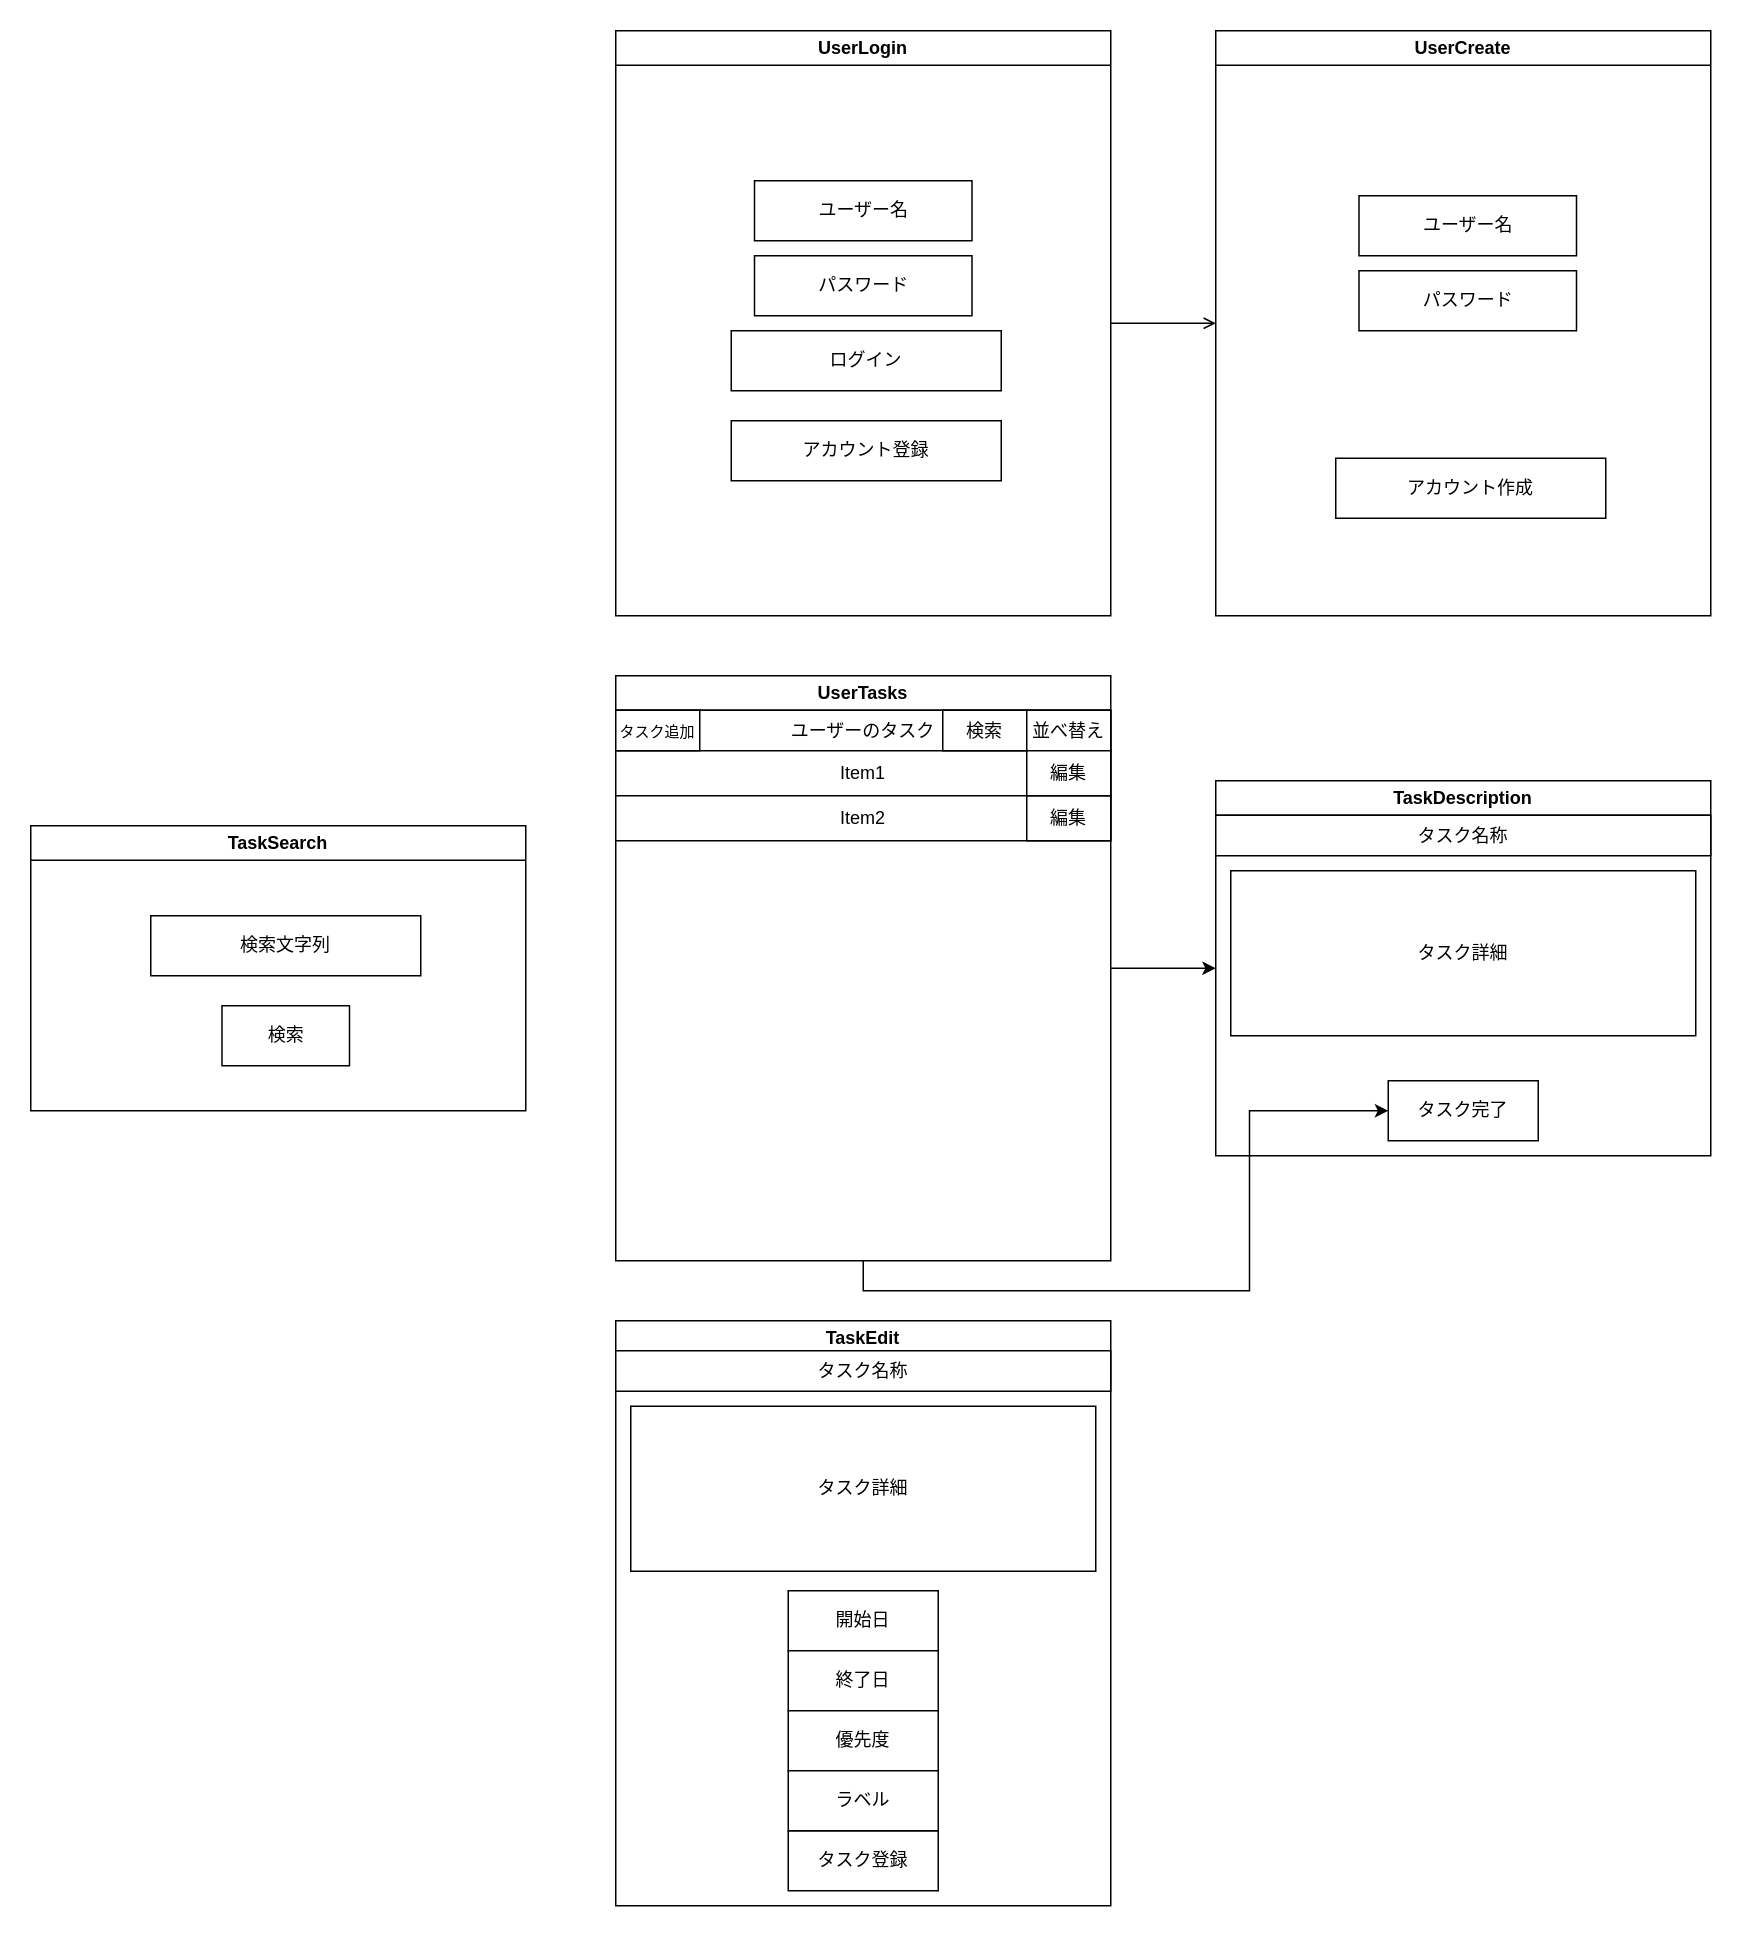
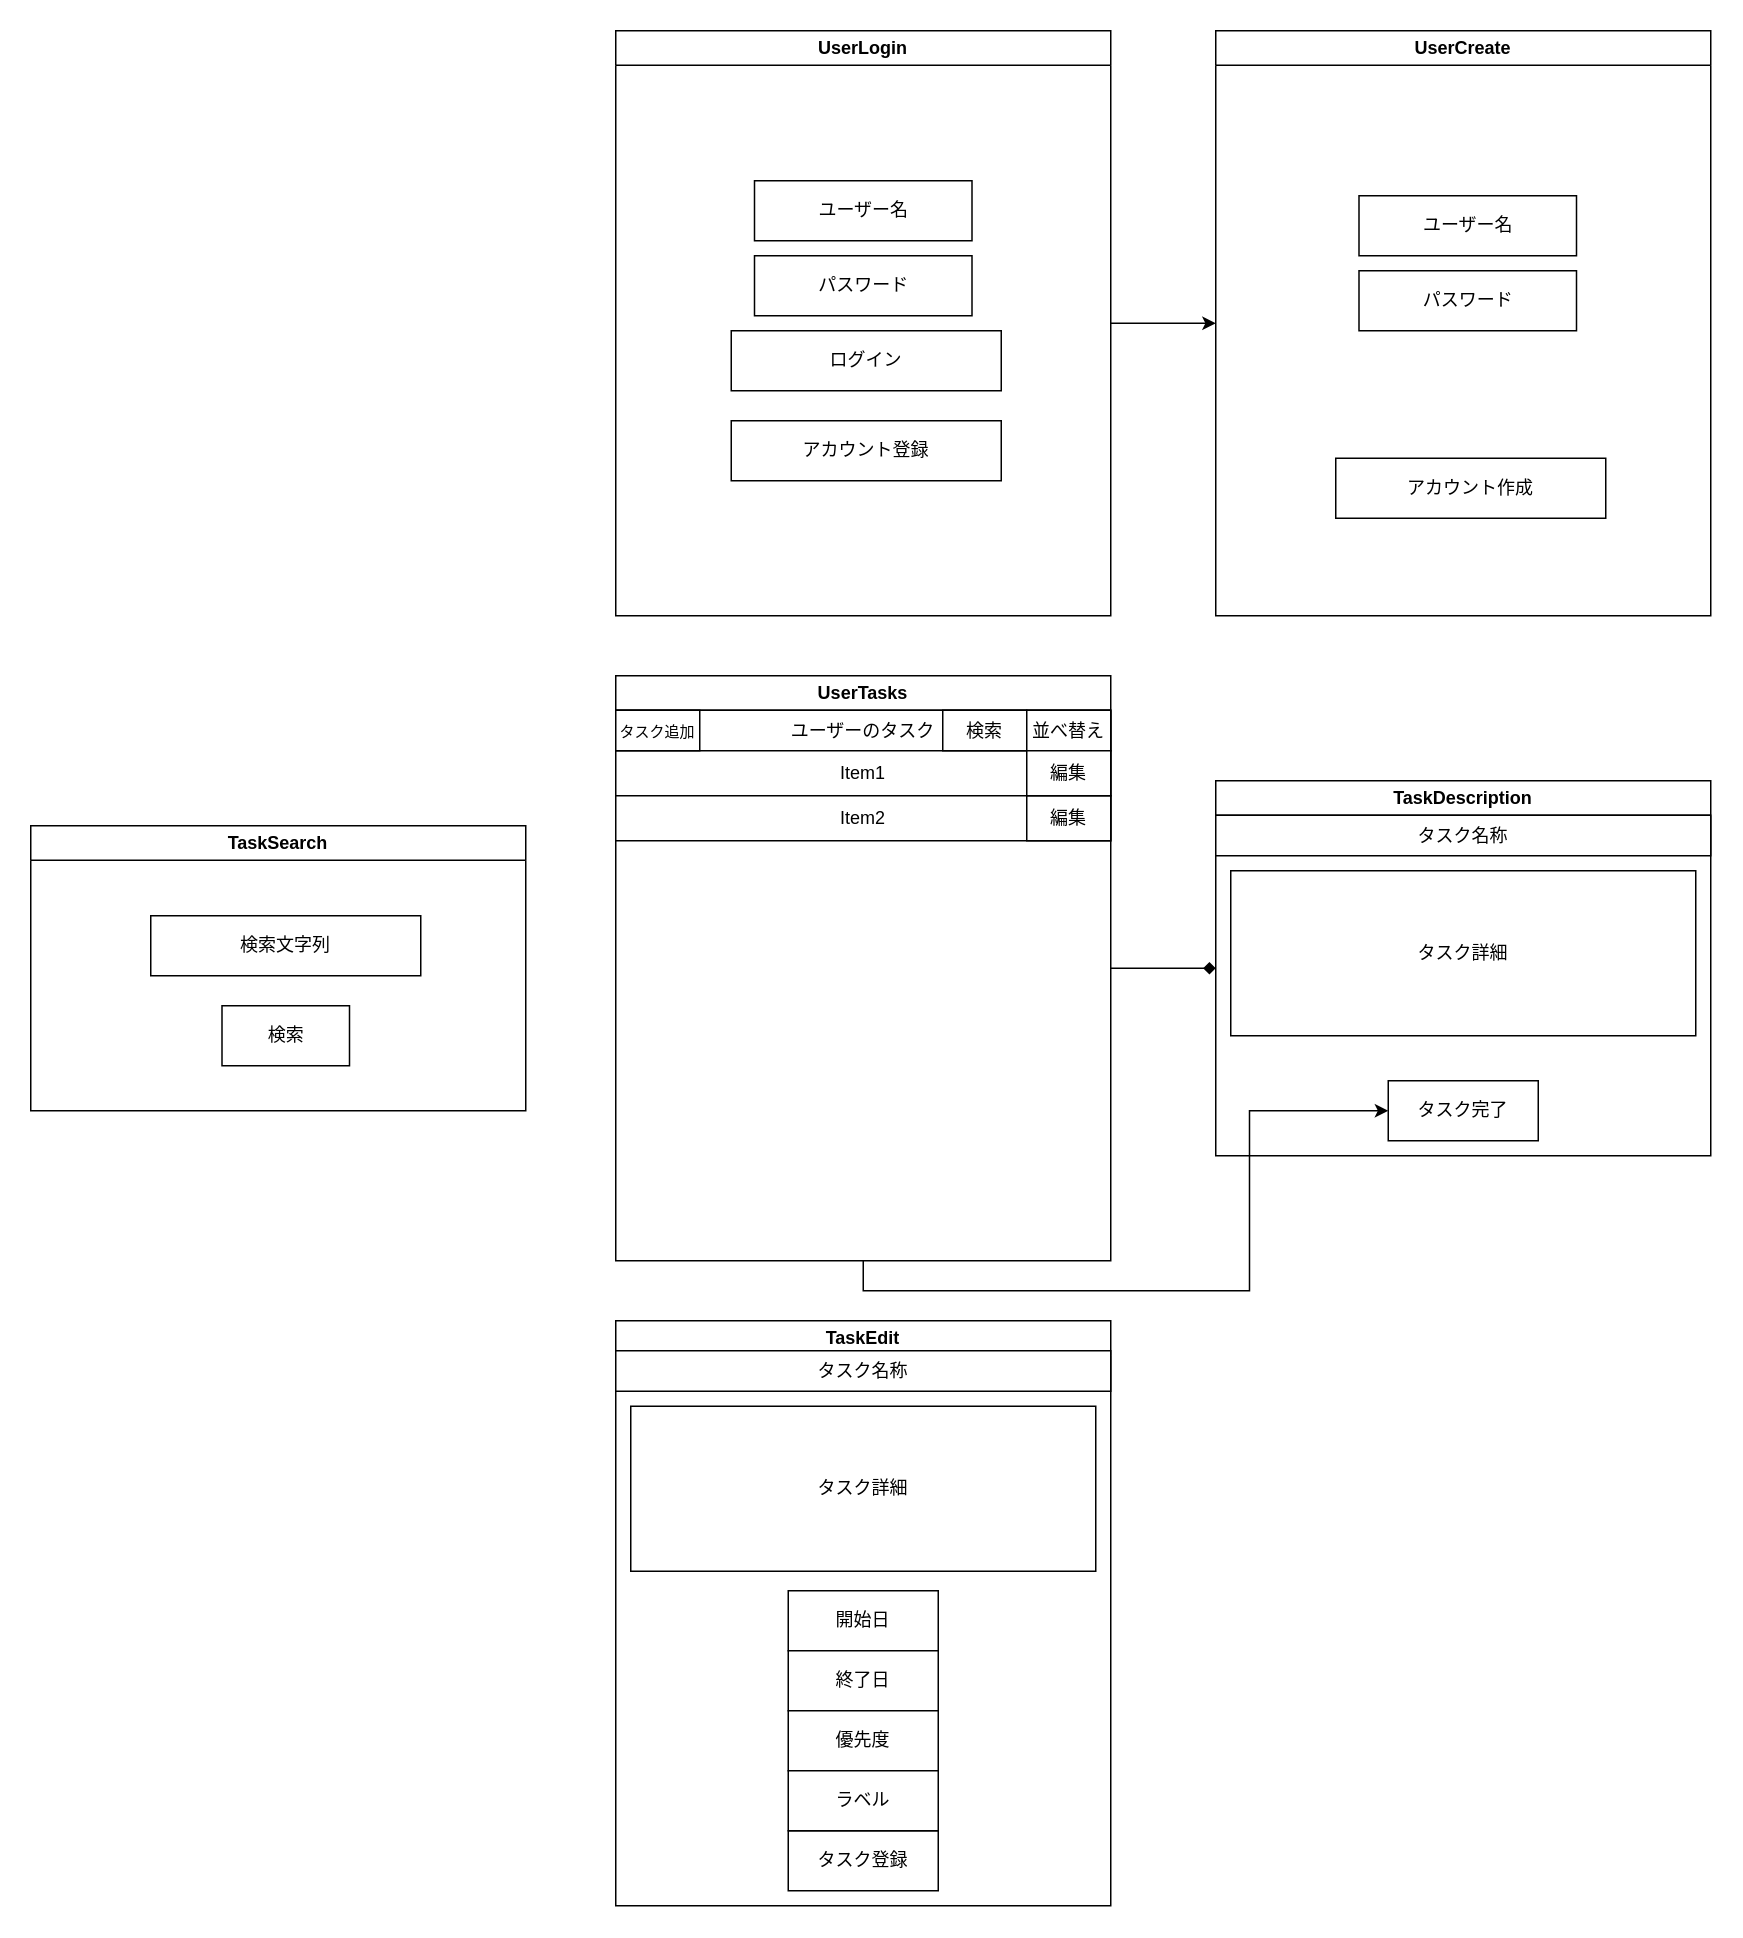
edge "UserLogin" -> "UserCreate": arrowhead open -> classic
edge "UserTasks" -> "TaskDescription": arrowhead classic -> diamond
